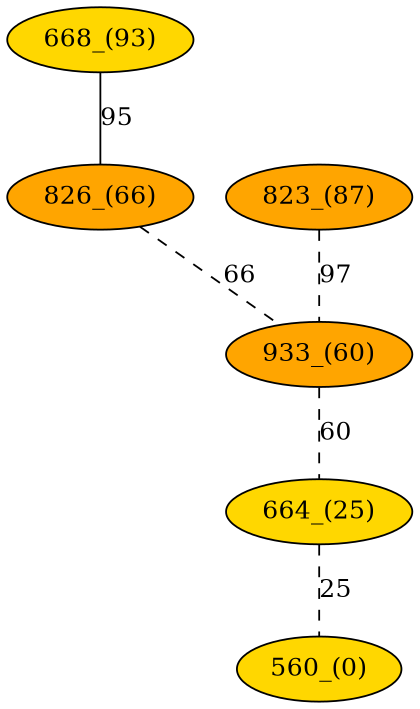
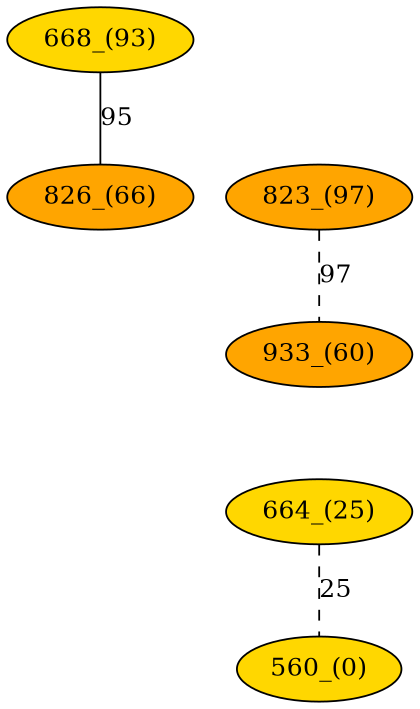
node "823_(87)": label "823_(87)" -> "823_(97)"
edge "826_(66)" -- "933_(60)": removed, label "66"
edge "933_(60)" -- "664_(25)": removed, label "60"
